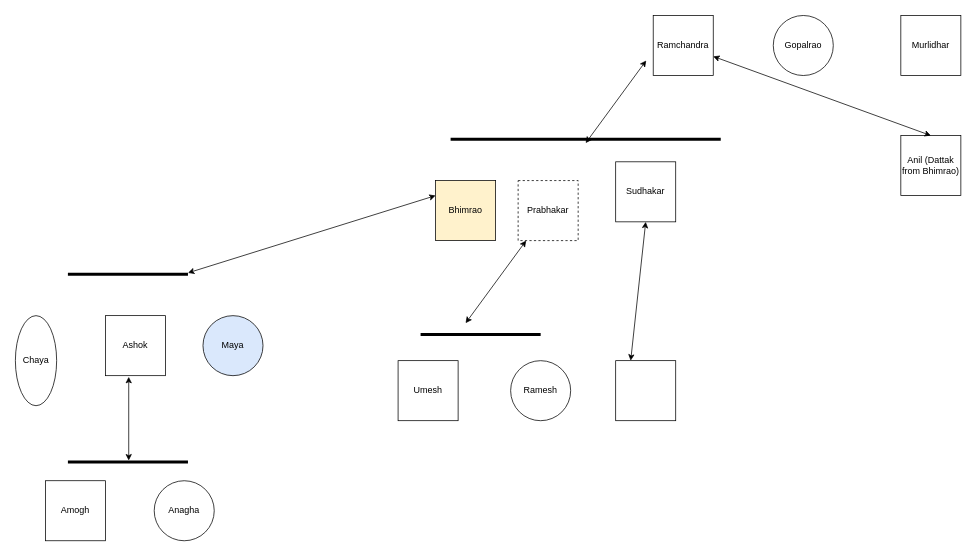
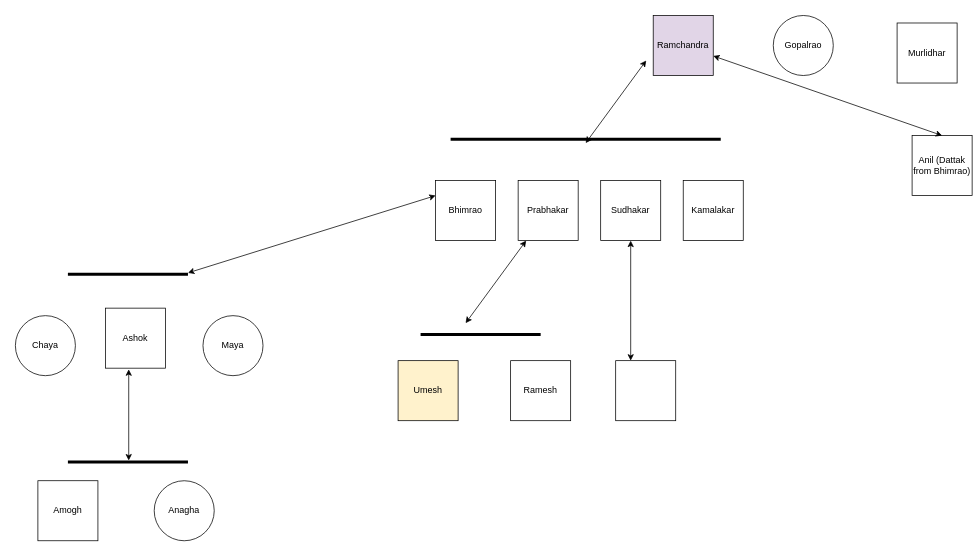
node "Ramchandra": fillcolor #ffffff -> #e1d5e7
node "Murlidhar": moved (930, 45) -> (927, 53)
node "Anil (Dattak from Bhimrao)": moved (930, 165) -> (942, 165)
node "Sudhakar": moved (645, 192) -> (630, 210)
node "Bhimrao": fillcolor #fff2cc -> #ffffff
node "Prabhakar": style dashed -> solid
node "Kamalakar": added
node "Ashok": moved (135, 345) -> (135, 338)
node "Maya": fillcolor #dae8fc -> #ffffff
node "Chaya": size 41x90 -> 60x60
node "Umesh": fillcolor #ffffff -> #fff2cc
node "Ramesh": shape ellipse -> rectangle
node "Amogh": moved (75, 510) -> (68, 510)
